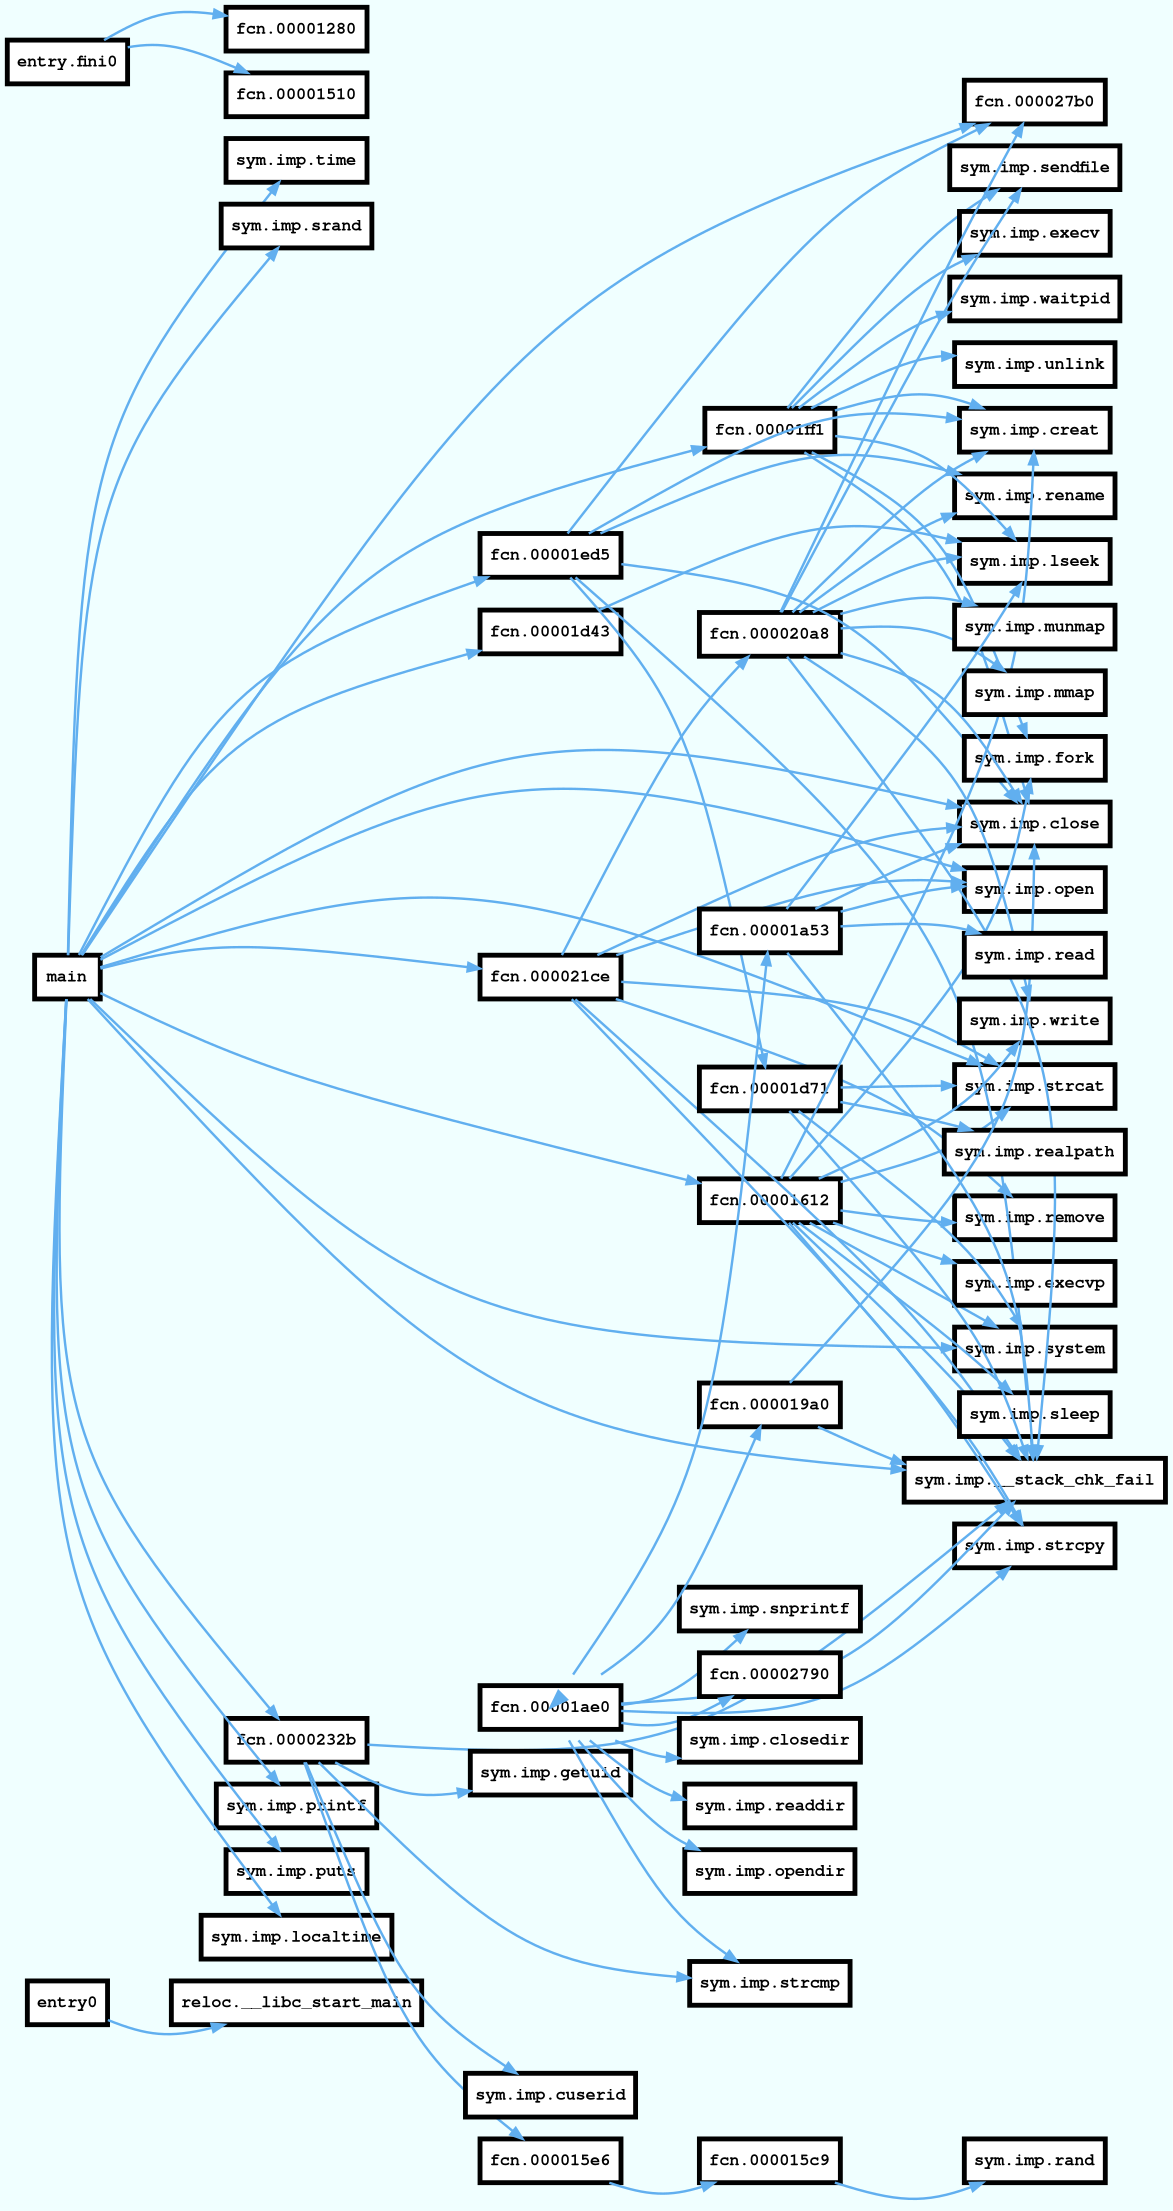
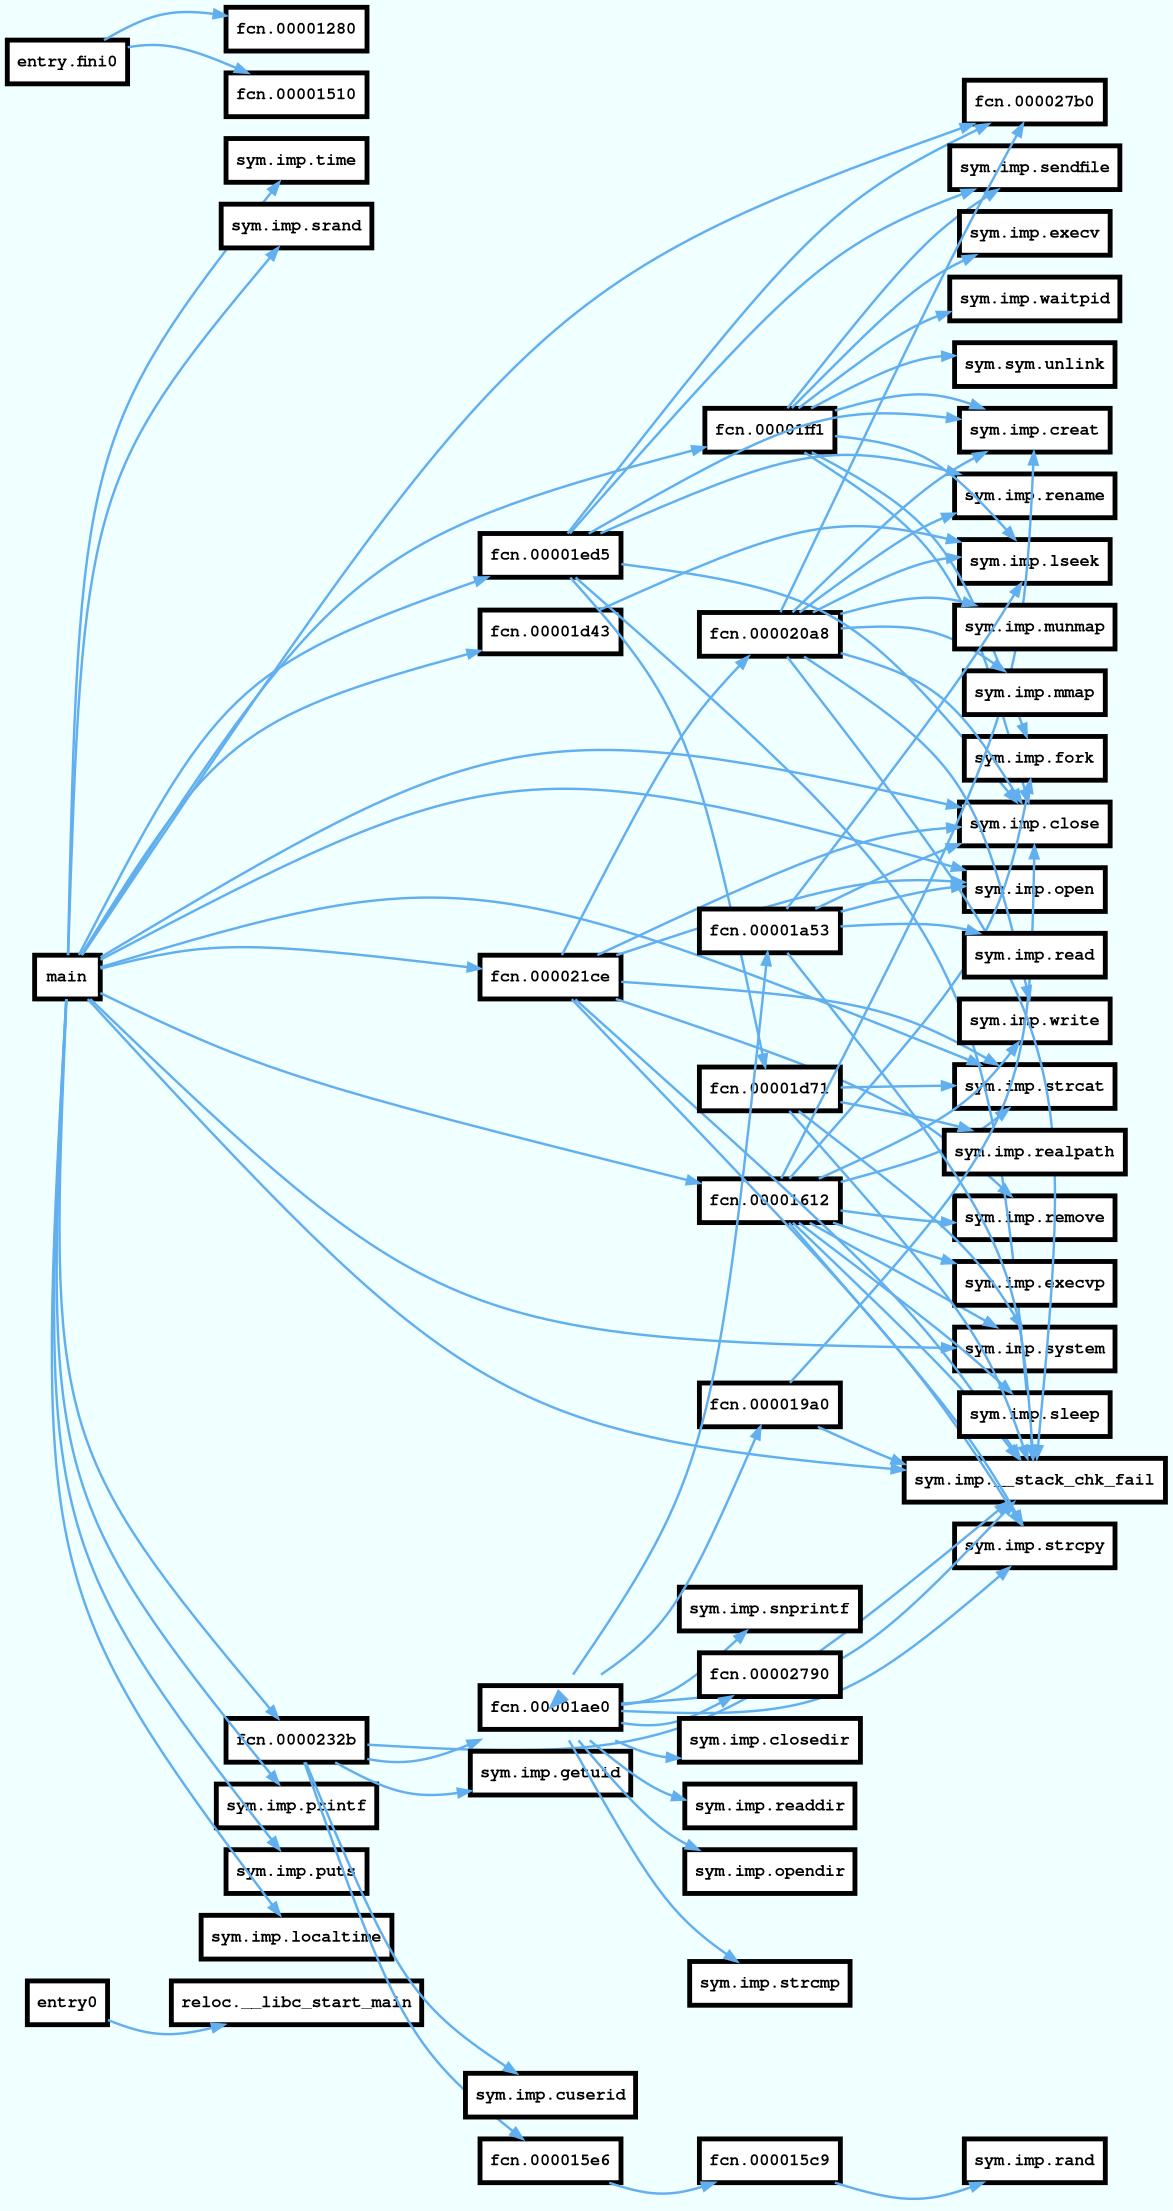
node "sym.imp.unlink": label "sym.imp.unlink" -> "sym.sym.unlink"
edge "fcn.000020a8" -> "sym.imp.sendfile": now "fcn.00001ed5" -> "sym.imp.sendfile"
edge "fcn.0000232b" -> "sym.imp.strcmp": now "fcn.0000232b" -> "fcn.00001ae0"
